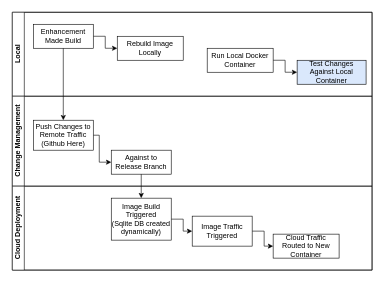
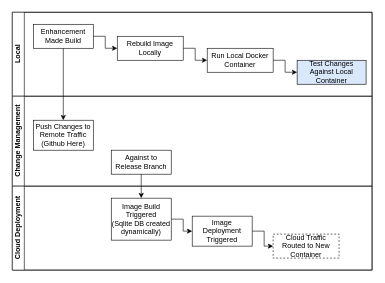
edge "Rebuild Image Locally" -> "Run Local Docker Container": added
edge "Push Changes to Remote Traffic (Github Here)" -> "Against to Release Branch": removed
node "Image Traffic Triggered": label "Image Traffic Triggered" -> "Image Deployment Triggered"
node "Cloud Traffic Routed to New Container": style solid -> dashed
